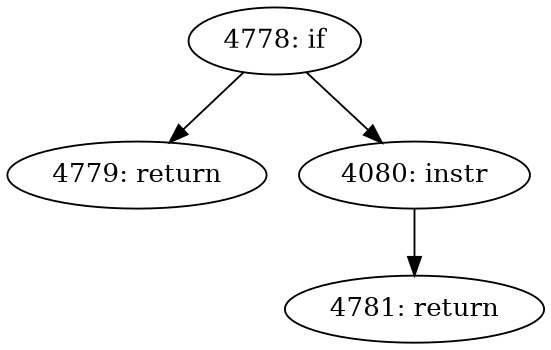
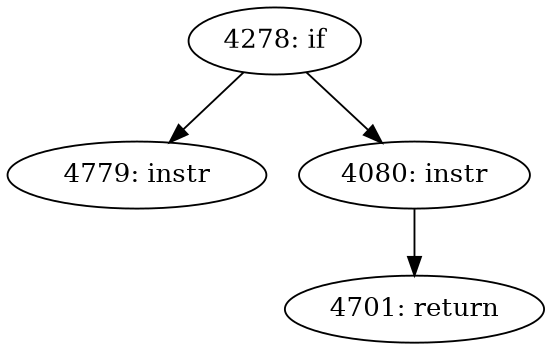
node "4778: if": label "4778: if" -> "4278: if"
node "4779: return": label "4779: return" -> "4779: instr"
node "4781: return": label "4781: return" -> "4701: return"
